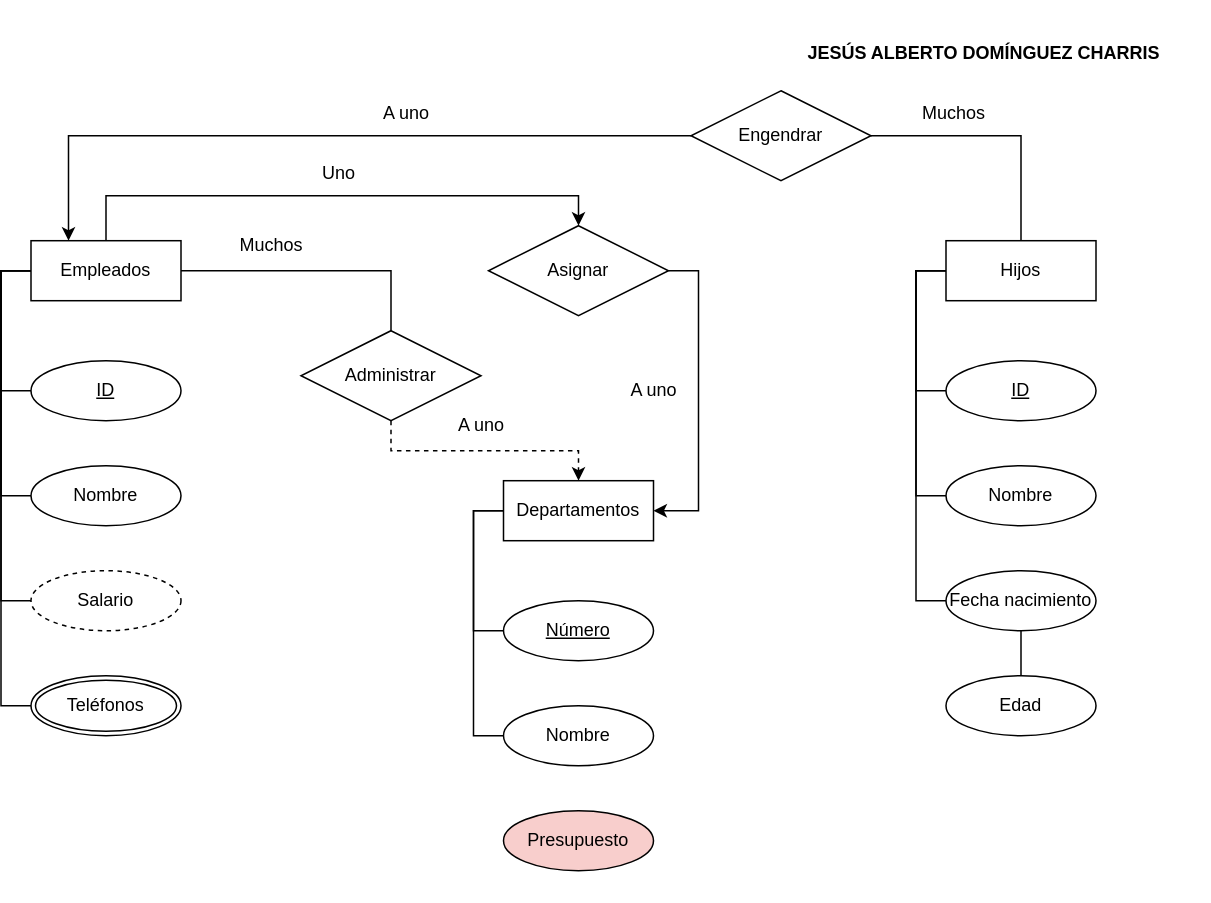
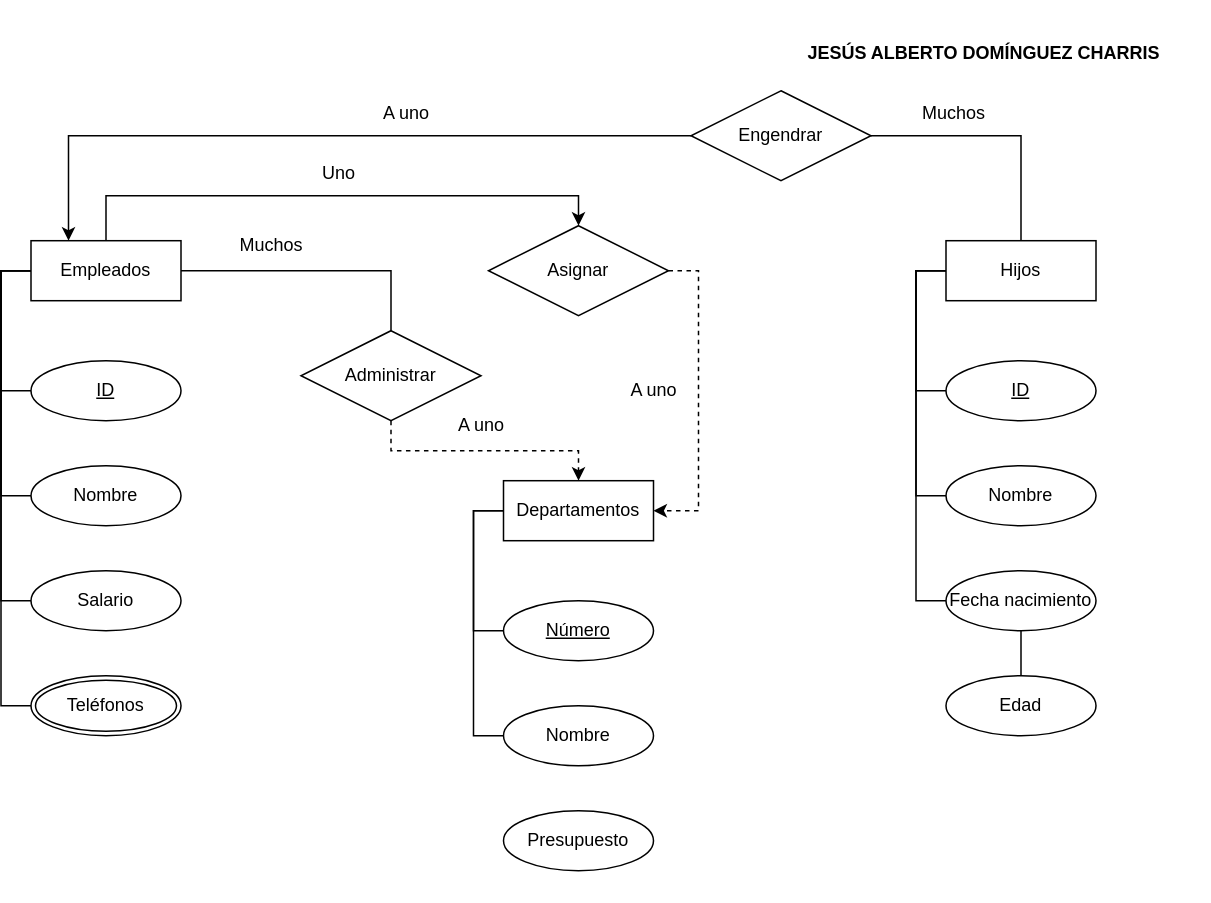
edge "Asignar" -> "Departamentos": style solid -> dashed
node "Salario": style dashed -> solid
node "Presupuesto": fillcolor #f8cecc -> #ffffff
